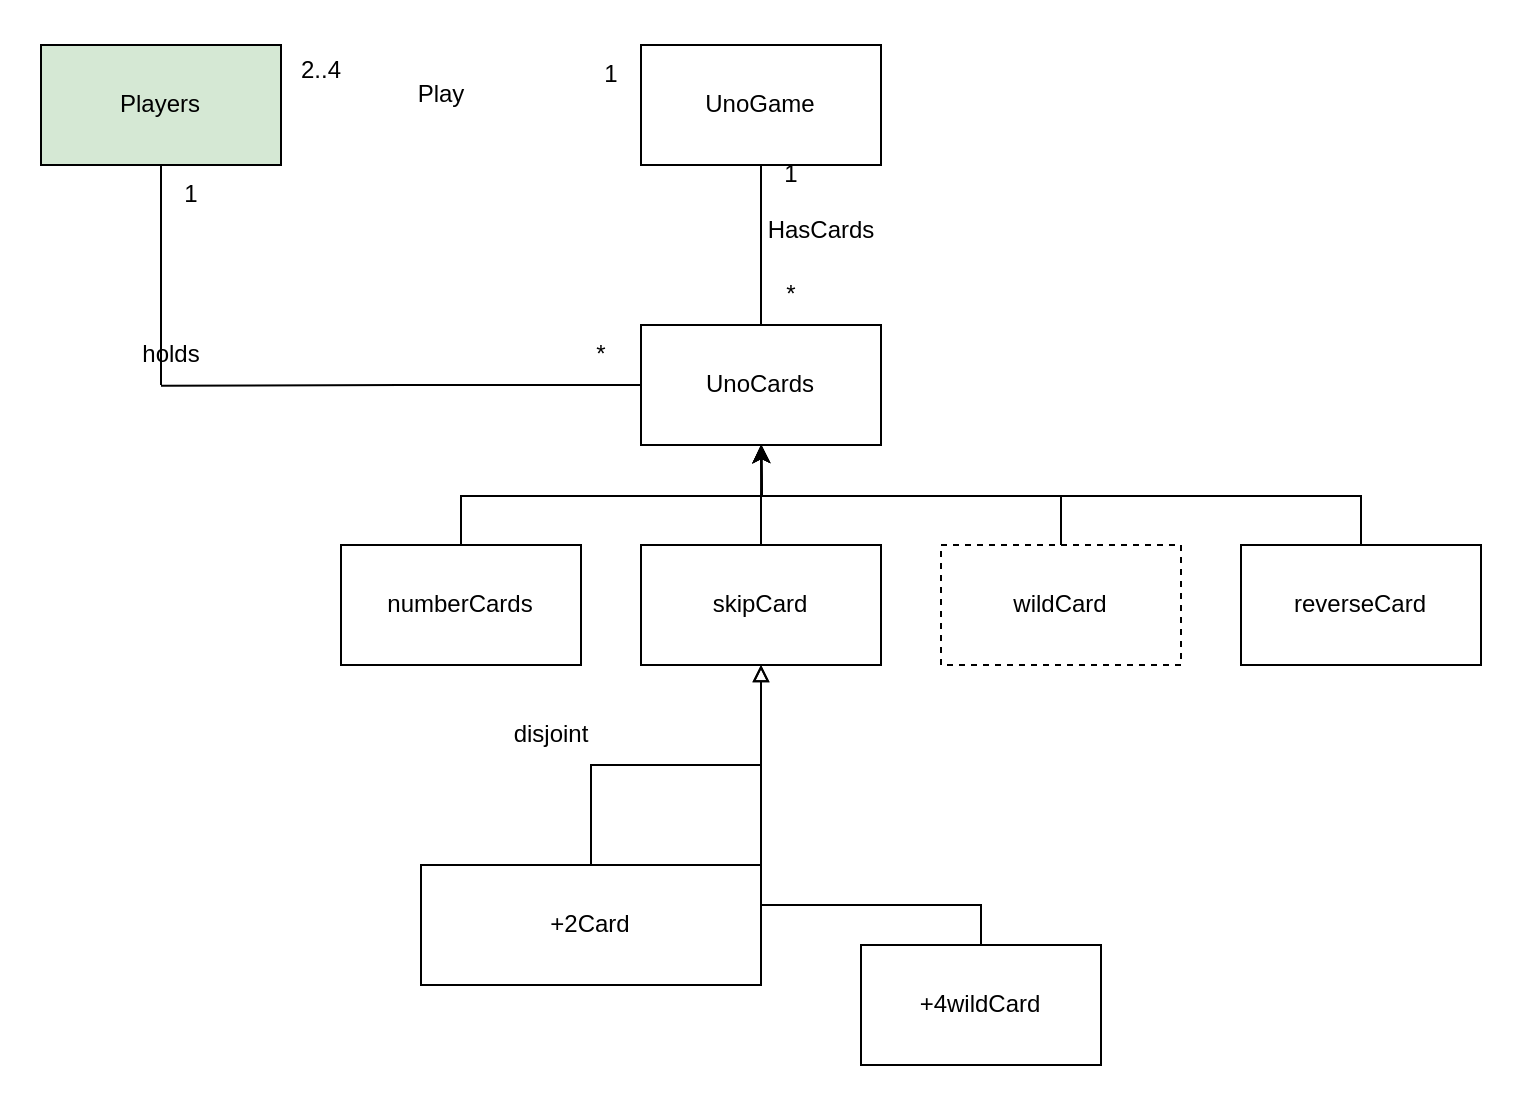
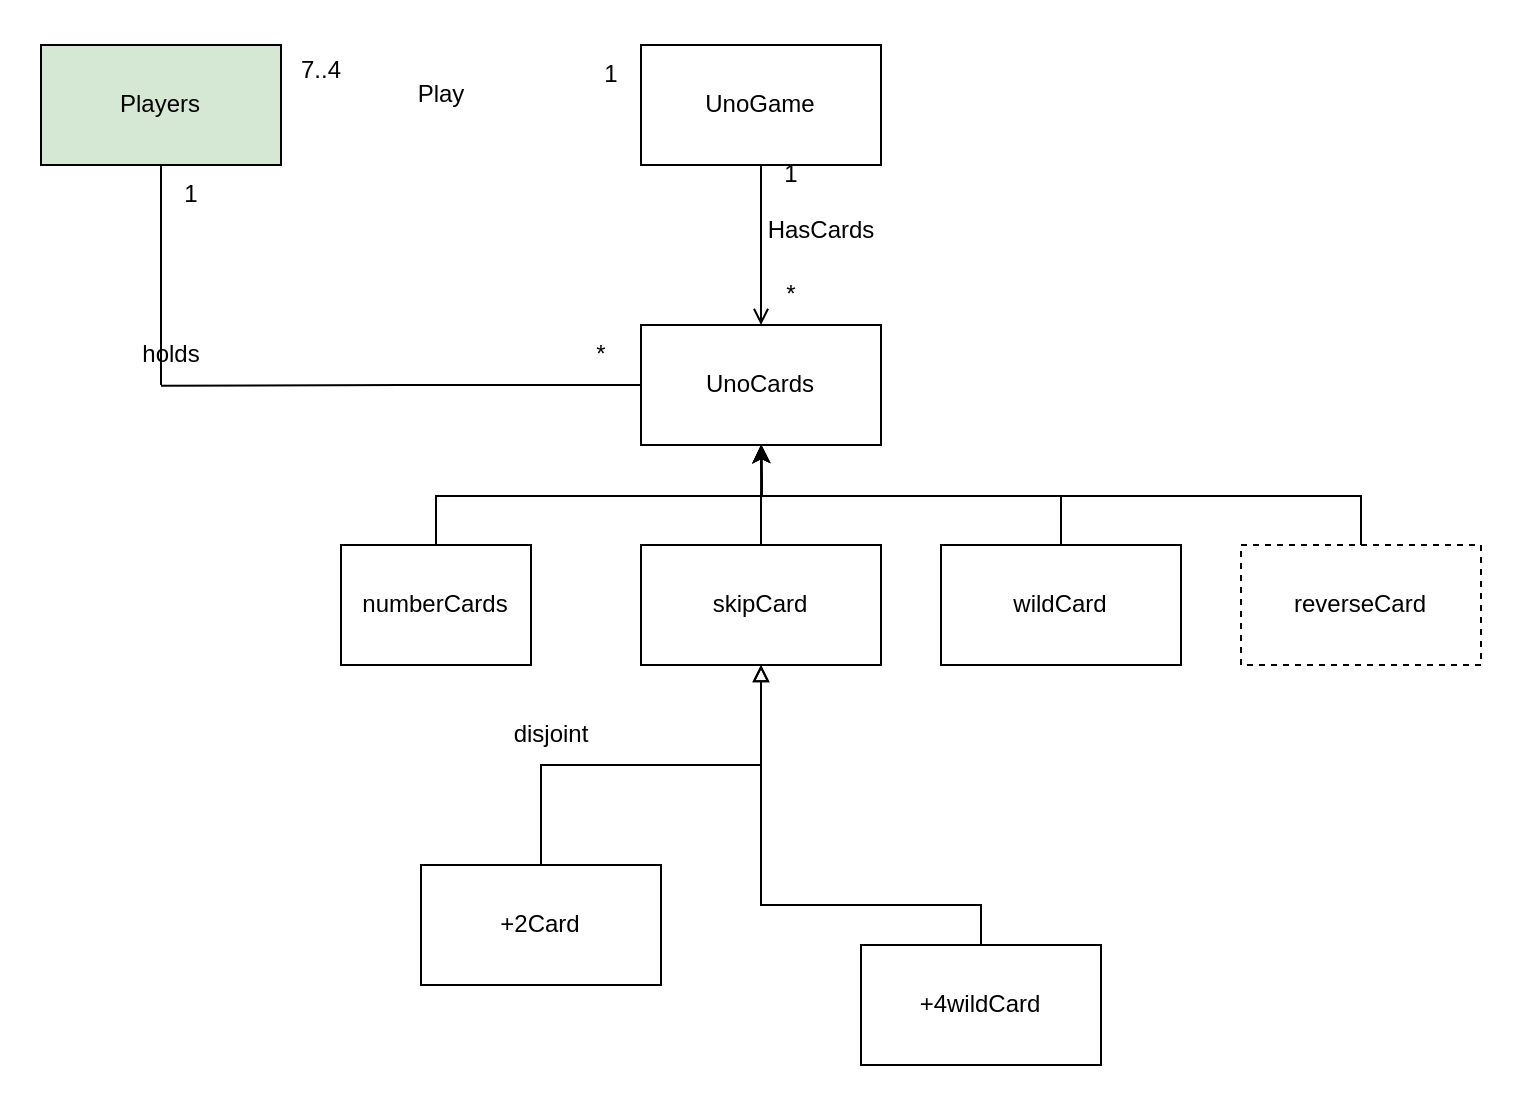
node "2..4": label "2..4" -> "7..4"
edge "UnoGame" -- "UnoCards": arrowhead none -> open
node "numberCards": size 240x120 -> 190x120
node "wildCard": style dashed -> solid
node "reverseCard": style solid -> dashed
node "+2Card": size 340x120 -> 240x120
